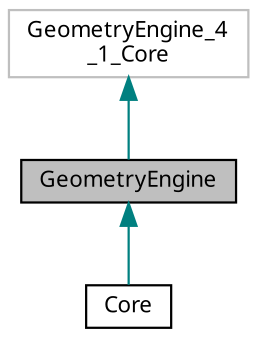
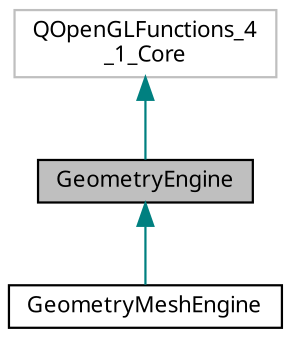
node "GeometryEngine_4 _1_Core": label "GeometryEngine_4 _1_Core" -> "QOpenGLFunctions_4 _1_Core"
node "Core": label "Core" -> "GeometryMeshEngine"
